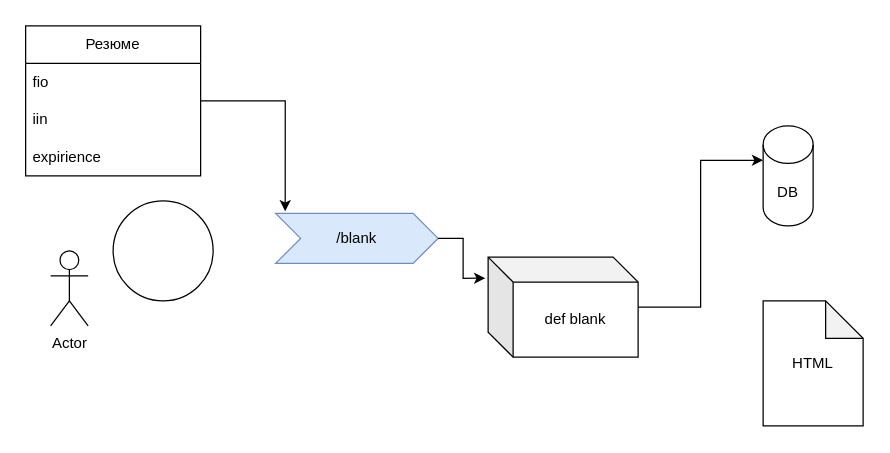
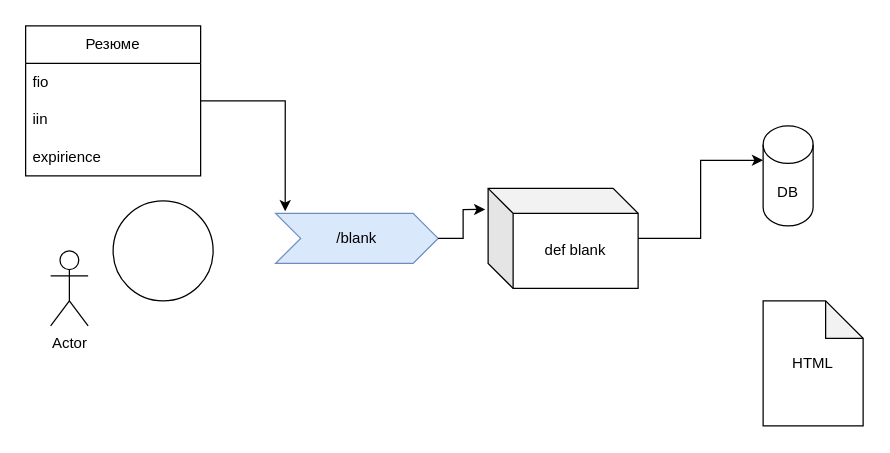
node "def blank": moved (563, 307) -> (563, 238)
